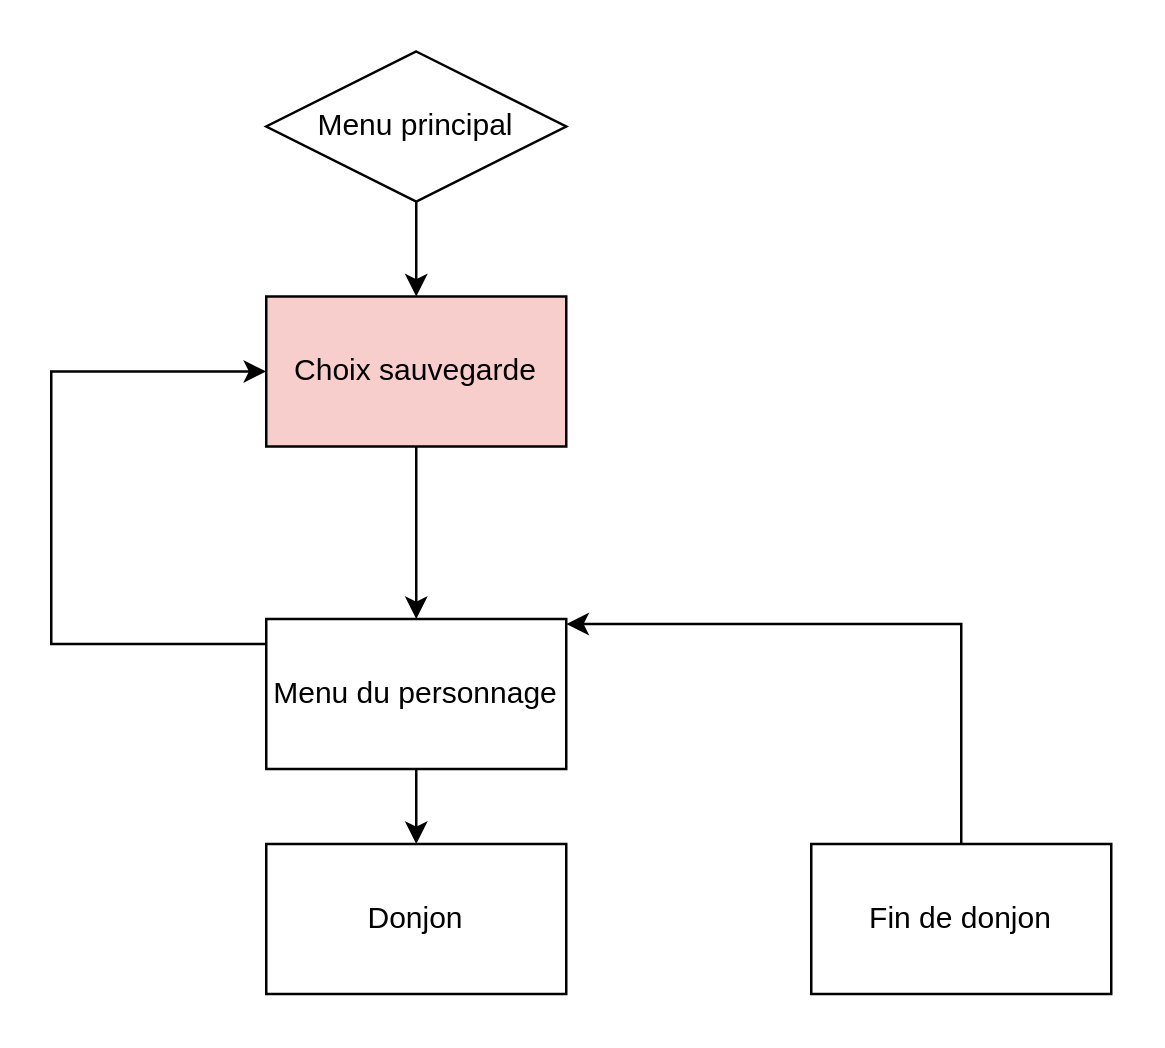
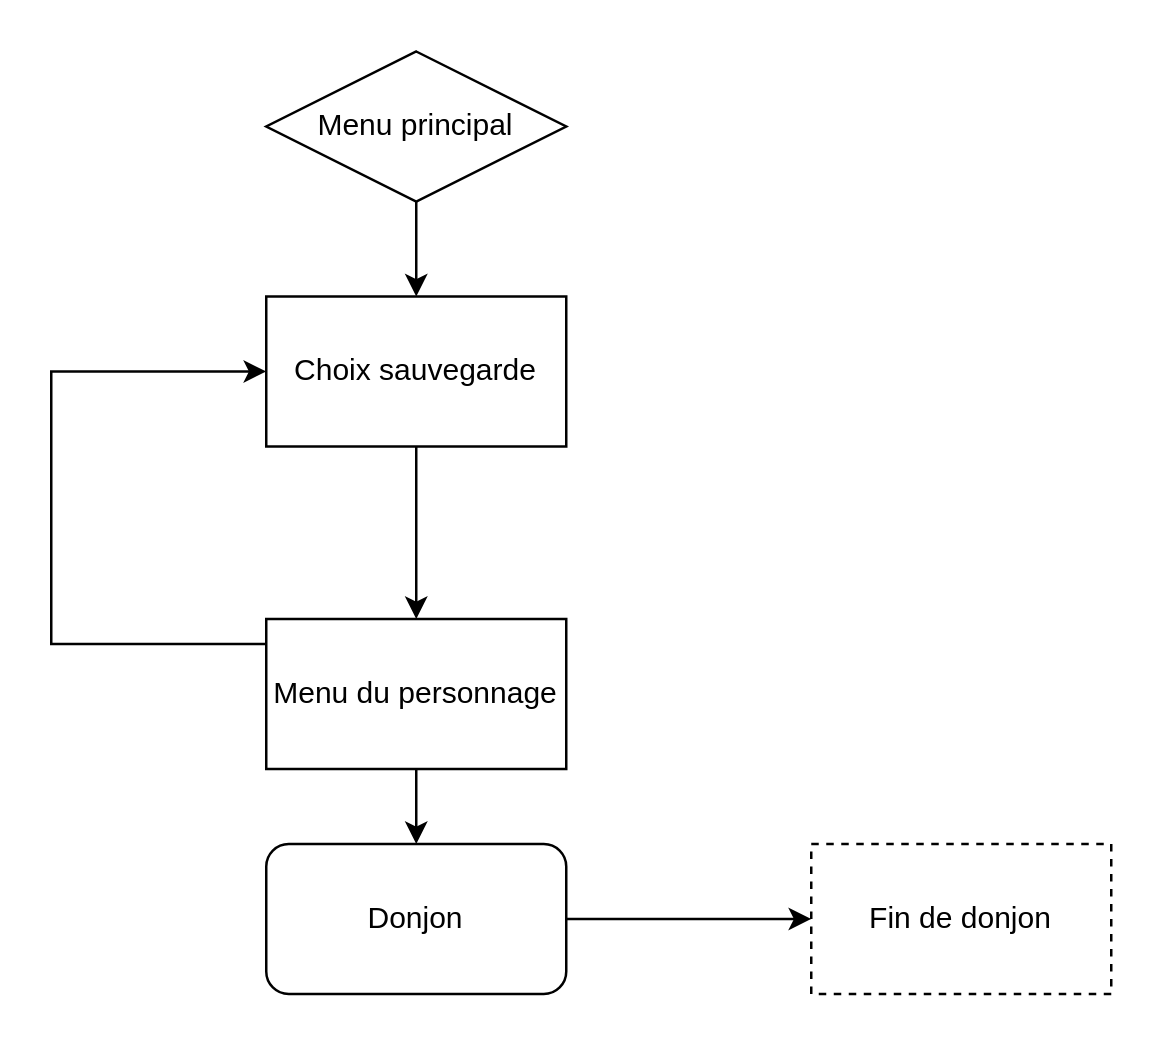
node "Choix sauvegarde": fillcolor #f8cecc -> #ffffff
edge "Fin de donjon" -> "Menu du personnage": removed
node "Donjon": shape rectangle -> rounded rectangle
edge "Donjon" -> "Fin de donjon": added
node "Fin de donjon": style solid -> dashed
